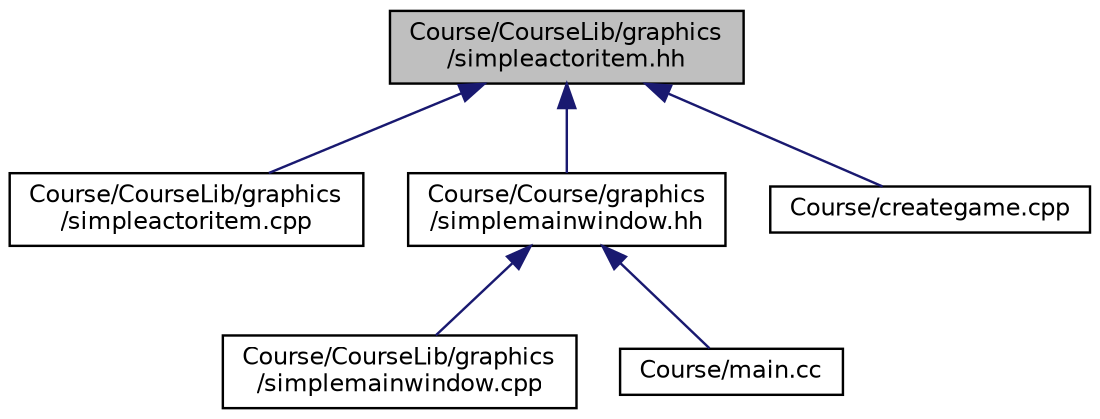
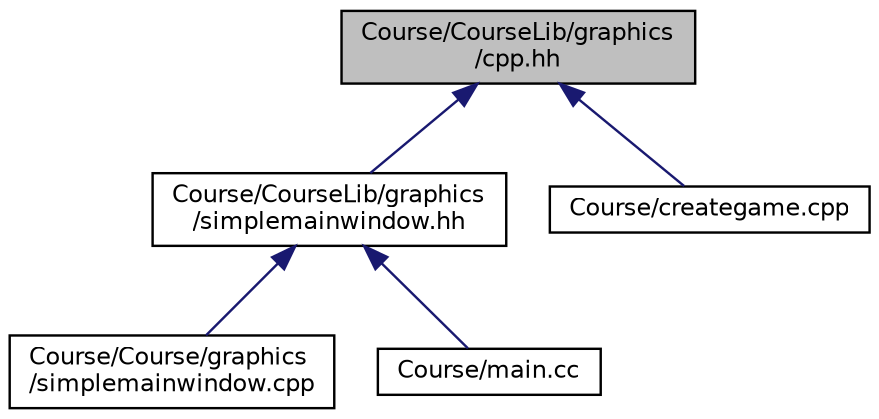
node "Course/CourseLib/graphics /simpleactoritem.hh": label "Course/CourseLib/graphics /simpleactoritem.hh" -> "Course/CourseLib/graphics /cpp.hh"
node "Course/CourseLib/graphics /simpleactoritem.cpp": removed
node "Course/Course/graphics /simplemainwindow.hh": label "Course/Course/graphics /simplemainwindow.hh" -> "Course/CourseLib/graphics /simplemainwindow.hh"
node "Course/CourseLib/graphics /simplemainwindow.cpp": label "Course/CourseLib/graphics /simplemainwindow.cpp" -> "Course/Course/graphics /simplemainwindow.cpp"
